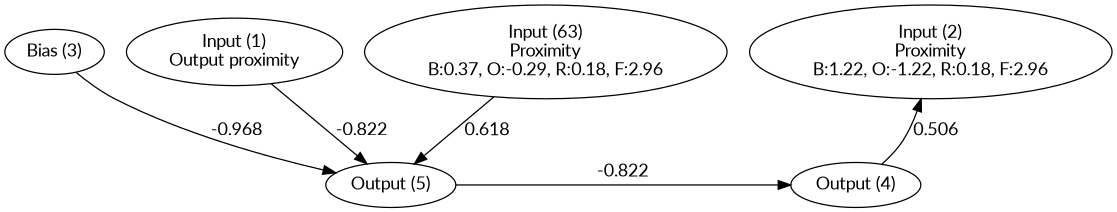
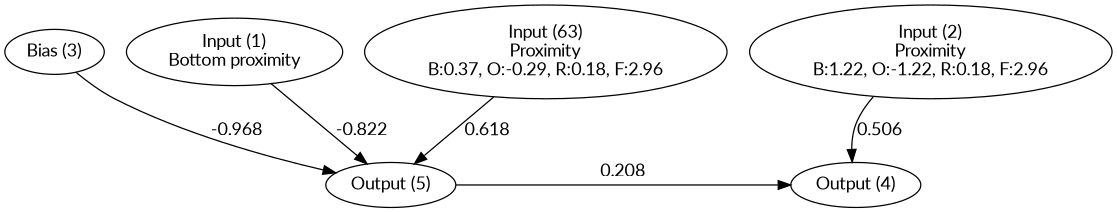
node "Input (1) Output proximity": label "Input (1) Output proximity" -> "Input (1) Bottom proximity"
edge "Output (4)" -> "Input (2) Proximity B:1.22, O:-1.22, R:0.18, F:2.96": reversed
edge "Output (5)" -> "Output (4)": label "-0.822" -> "0.208"
